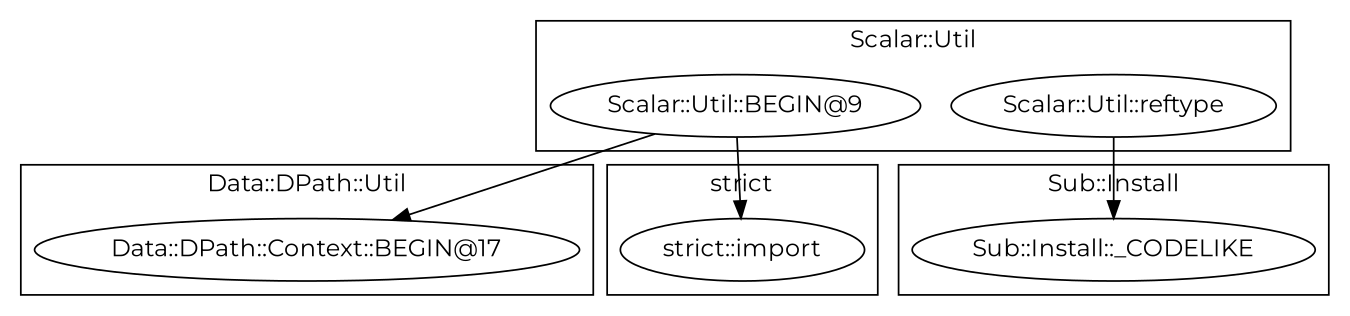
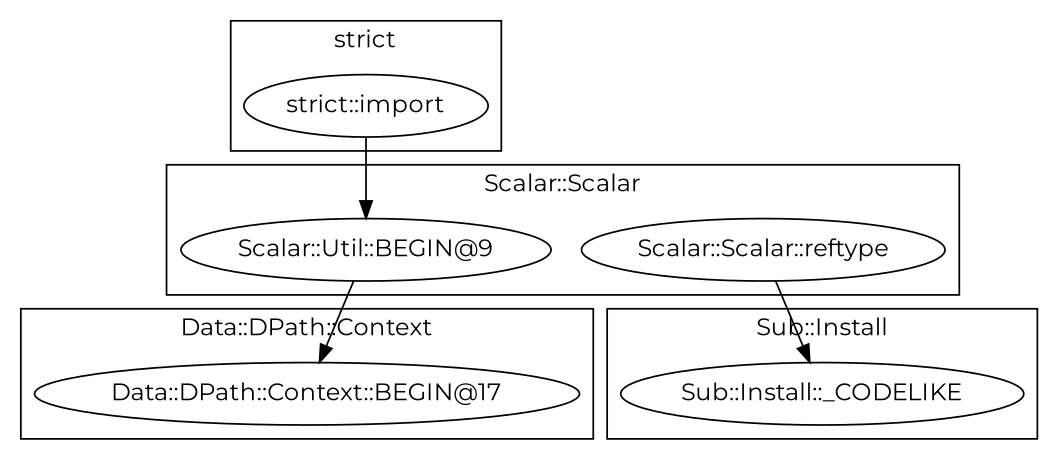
cluster "Scalar::Util": label "Scalar::Util" -> "Scalar::Scalar"
node "Scalar::Util::reftype": label "Scalar::Util::reftype" -> "Scalar::Scalar::reftype"
edge "Scalar::Util::BEGIN@9" -> "strict::import": reversed
cluster "Data::DPath::Util": label "Data::DPath::Util" -> "Data::DPath::Context"
